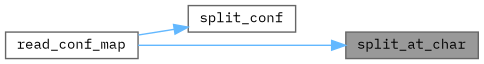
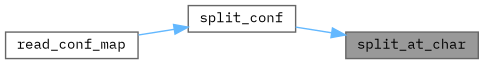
edge "read_conf_map" -> "split_at_char": now "split_conf" -> "split_at_char"
